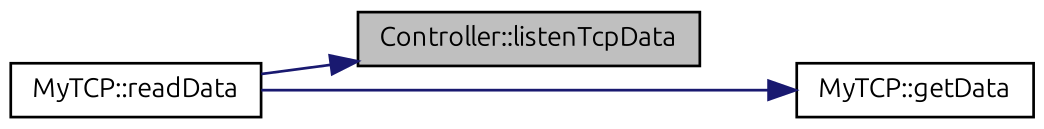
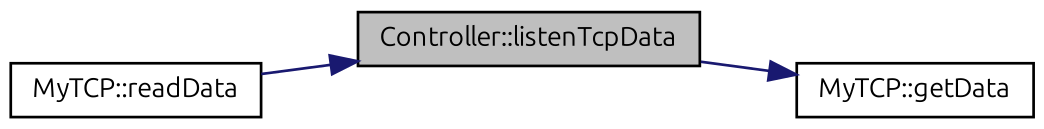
edge "MyTCP::readData" -> "MyTCP::getData": now "Controller::listenTcpData" -> "MyTCP::getData"
